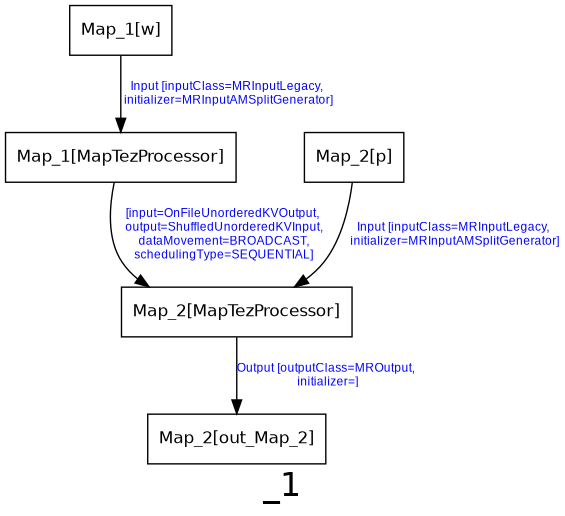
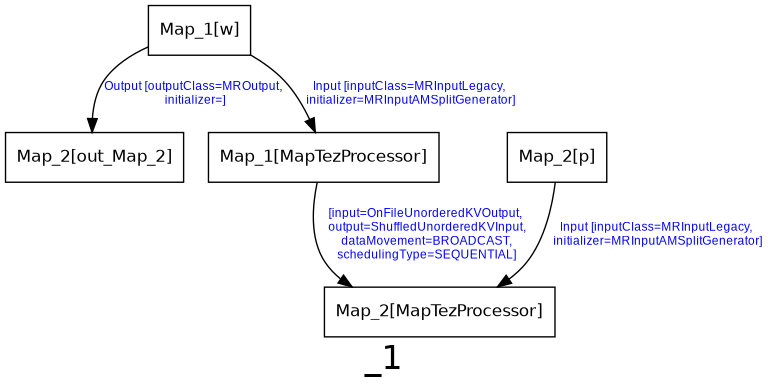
edge "Map_2[MapTezProcessor]" -> "Map_2[out_Map_2]": now "Map_1[w]" -> "Map_2[out_Map_2]"
